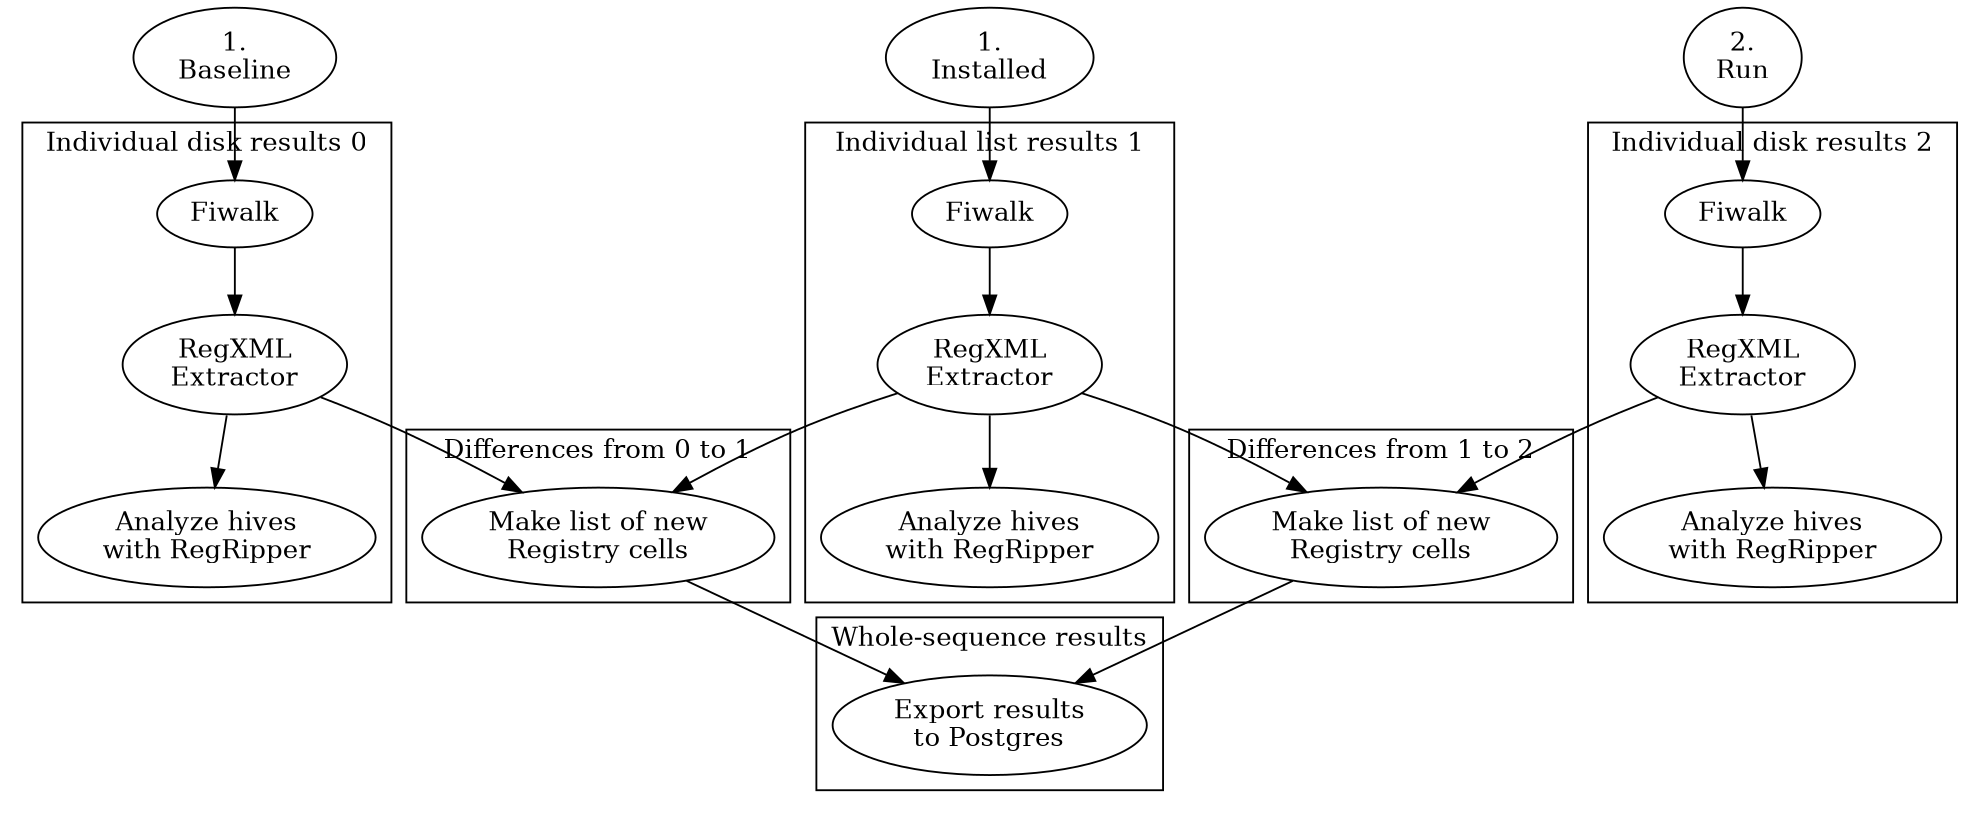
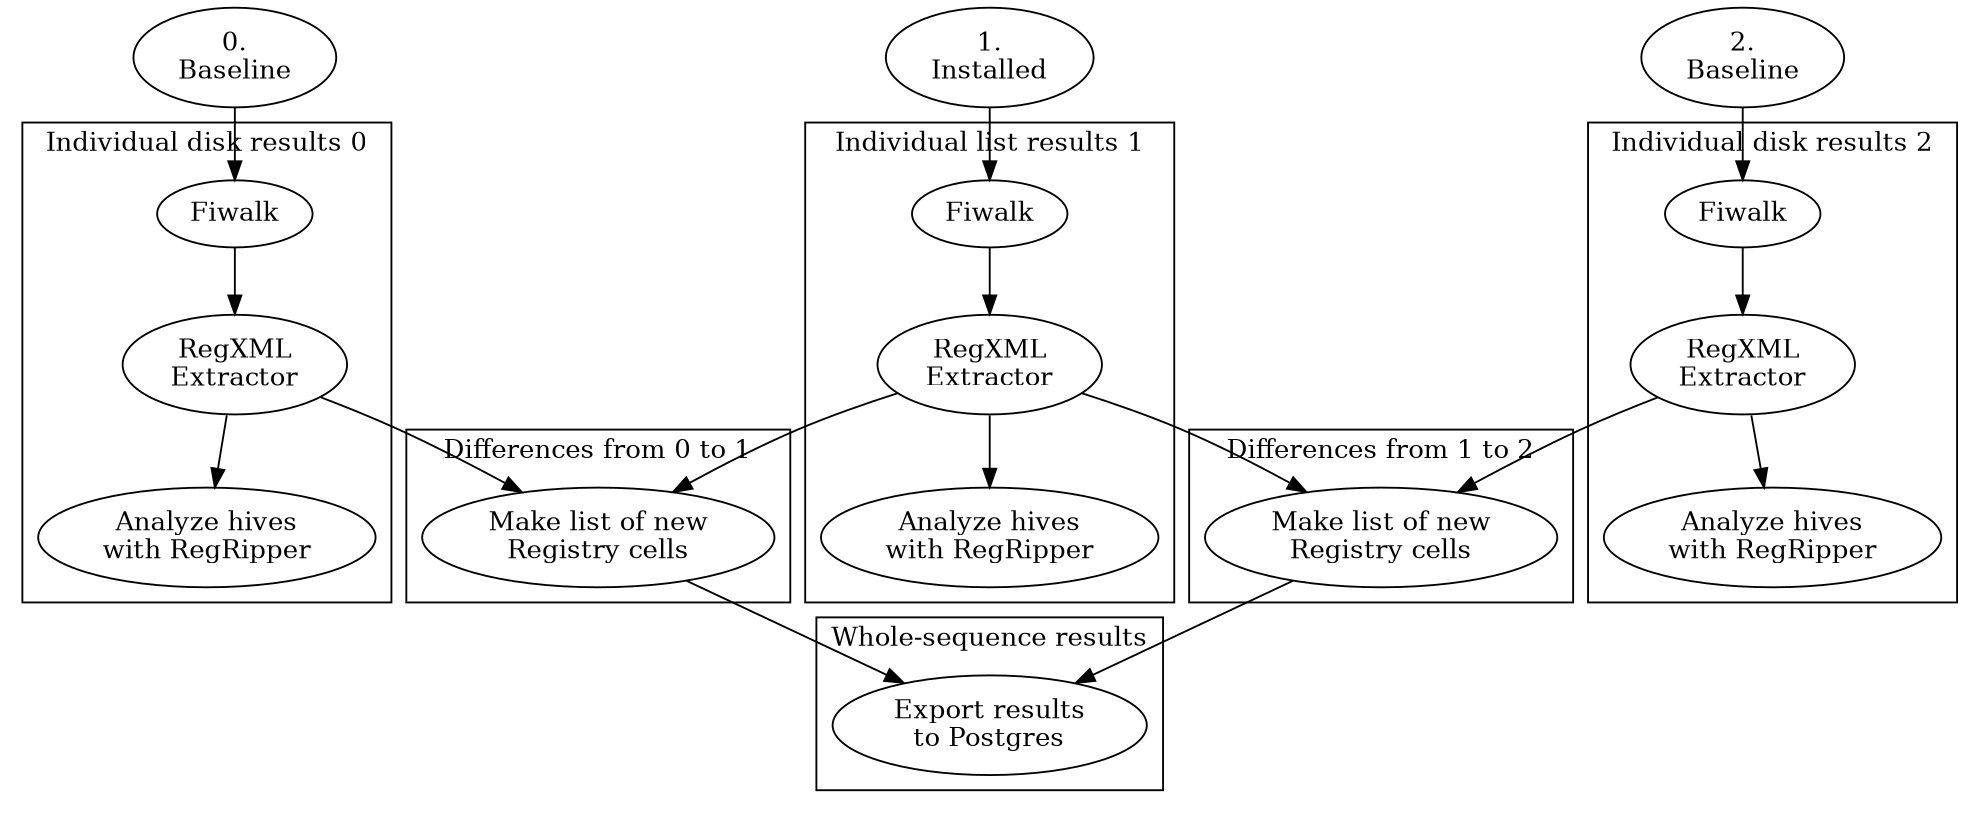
node "1. Baseline": label "1. Baseline" -> "0. Baseline"
node "2. Run": label "2. Run" -> "2. Baseline"
